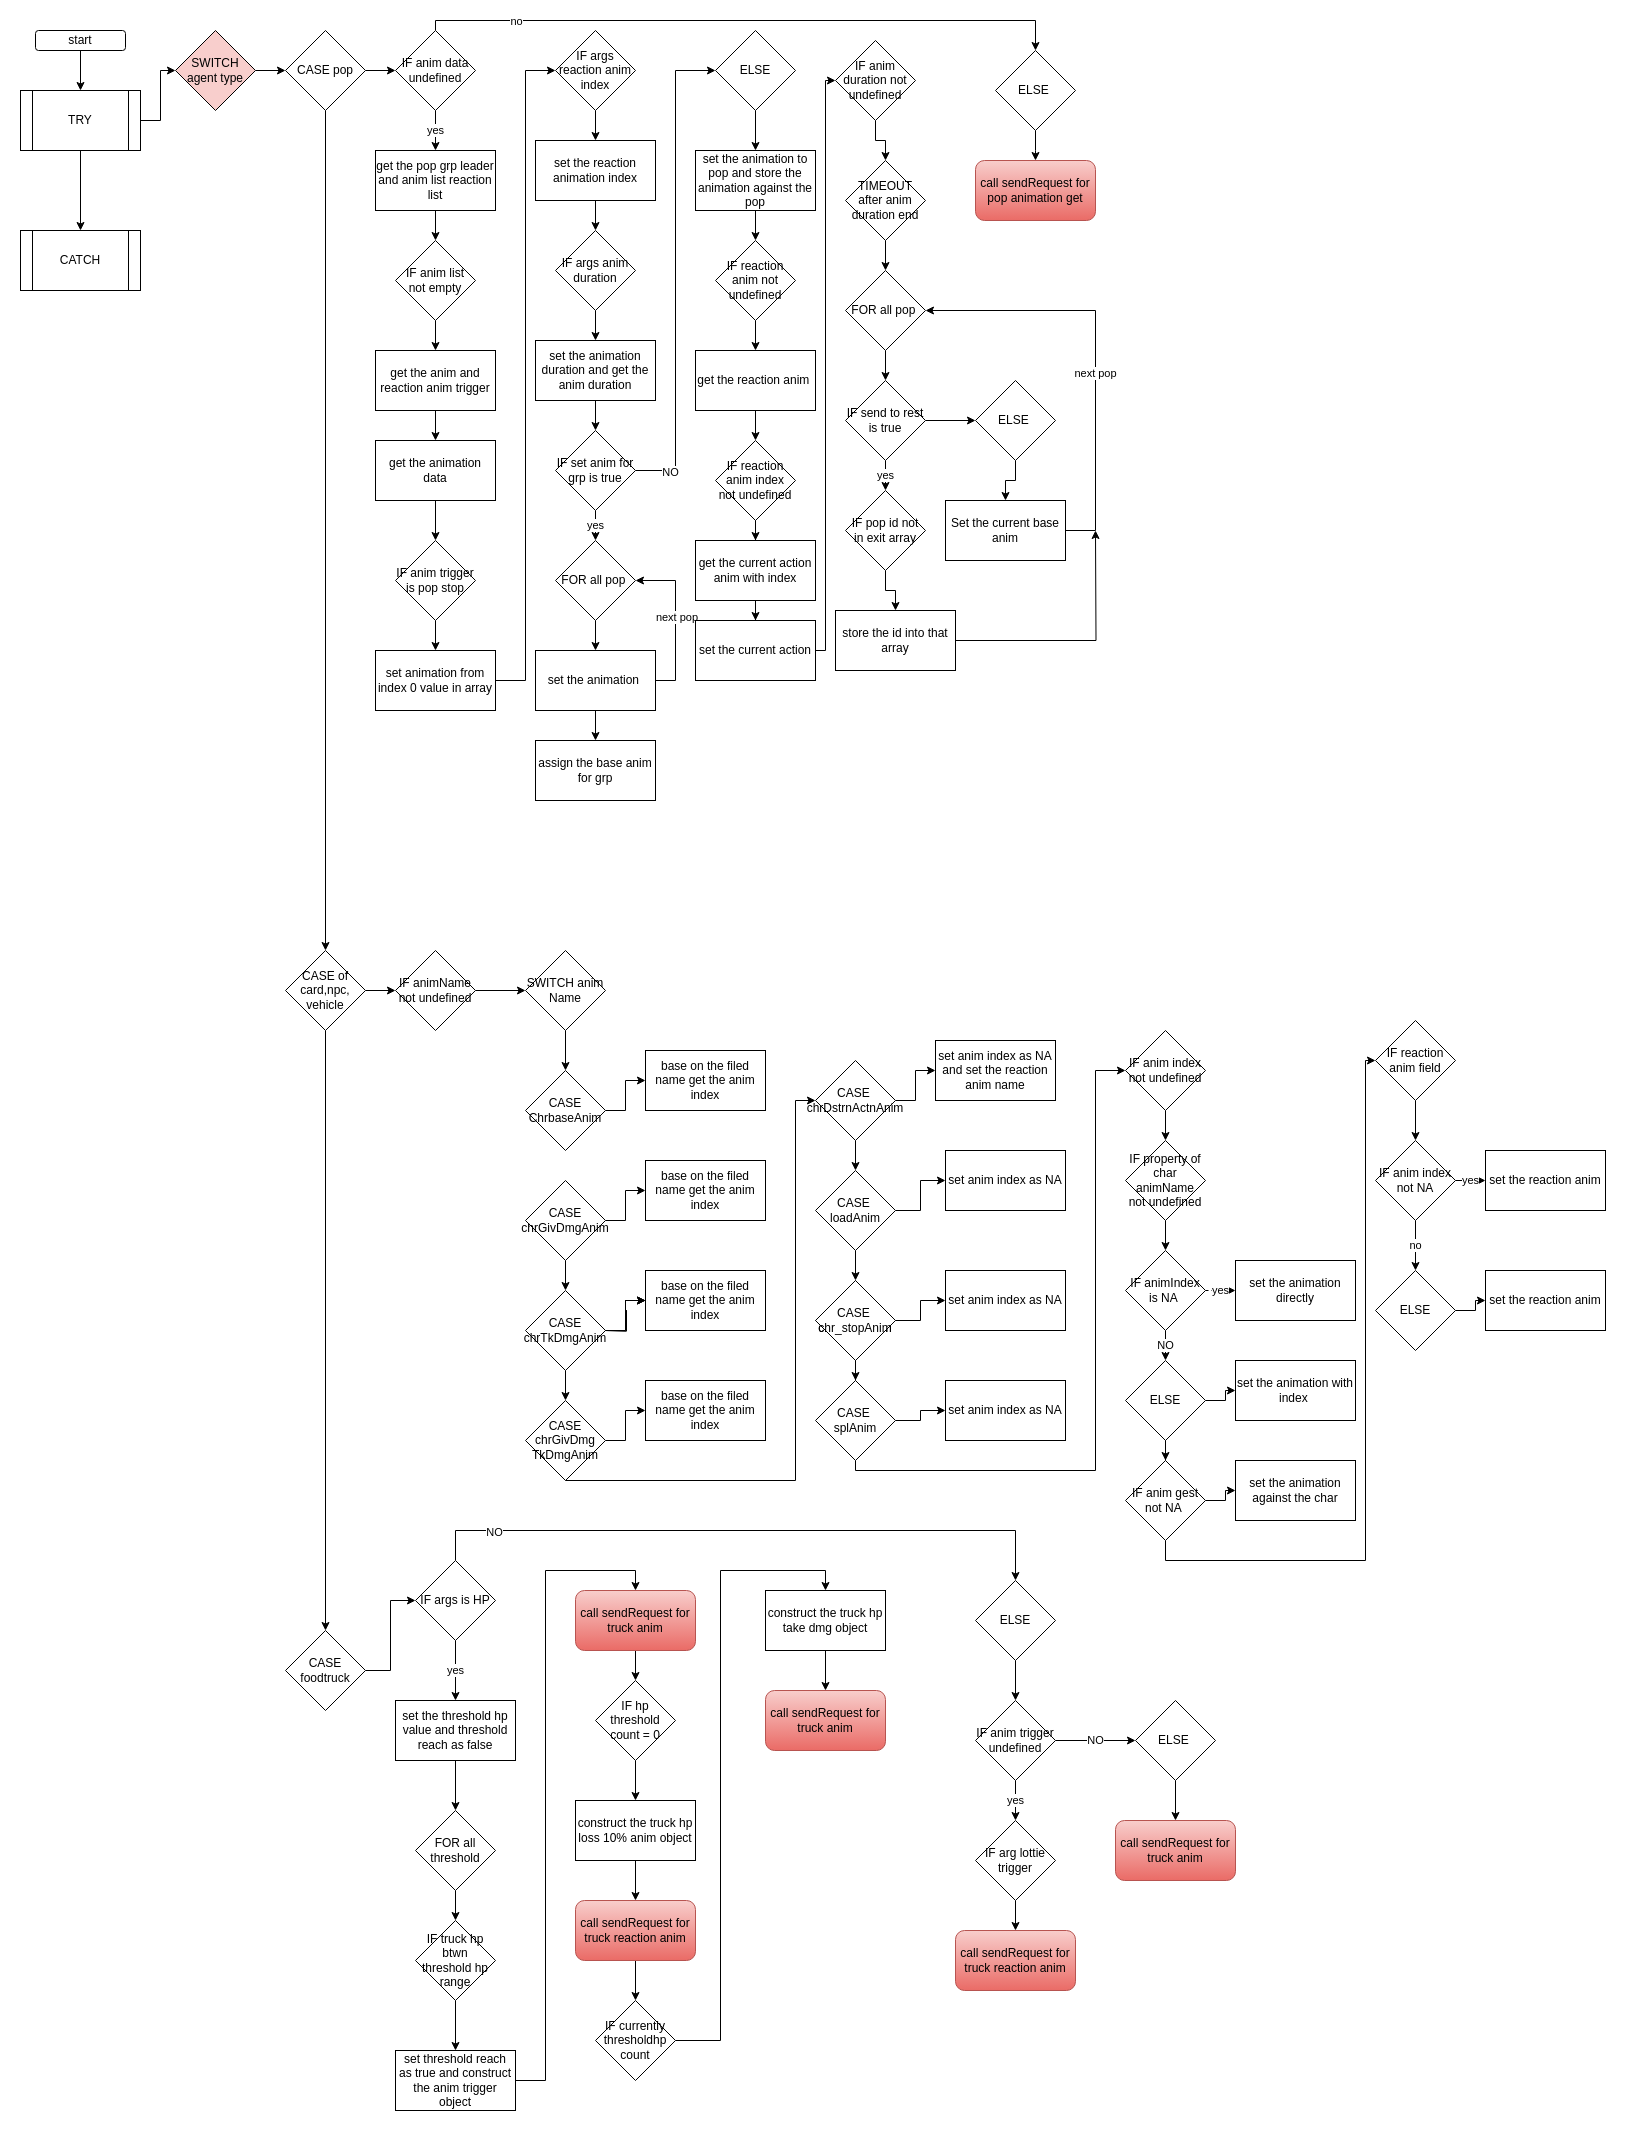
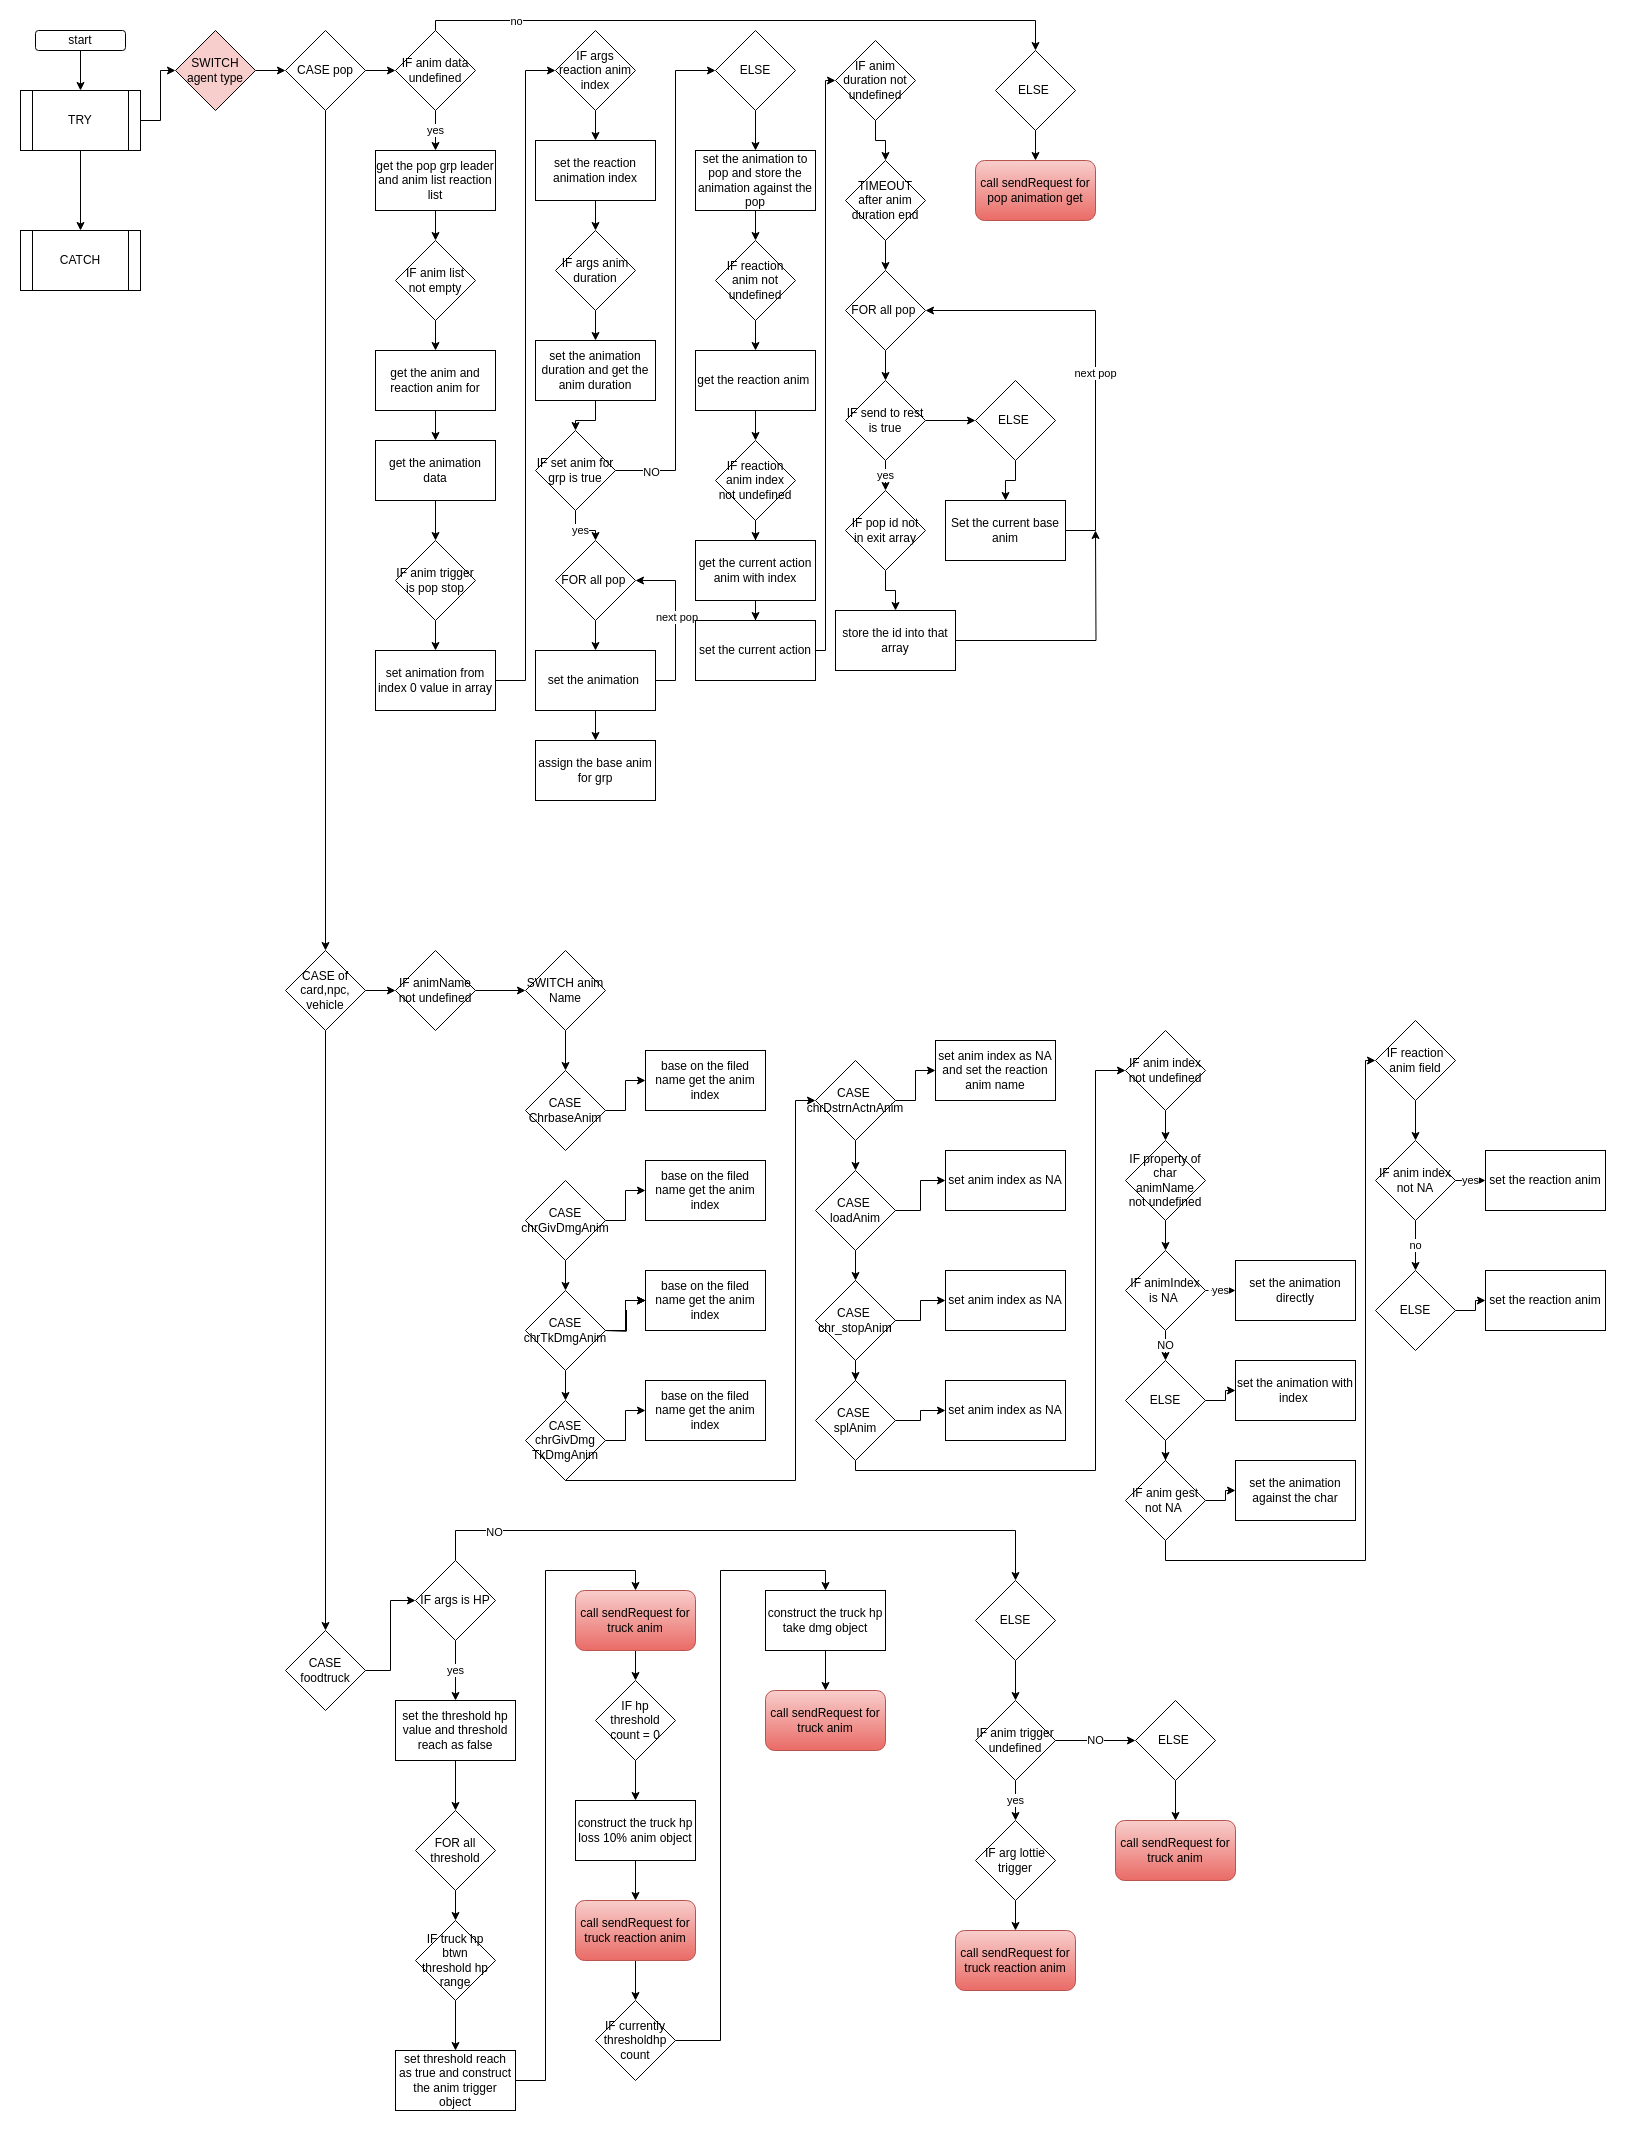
node "get the anim and reaction anim trigger": label "get the anim and reaction anim trigger" -> "get the anim and reaction anim for"
node "IF set anim for grp is true": moved (596, 471) -> (576, 471)
